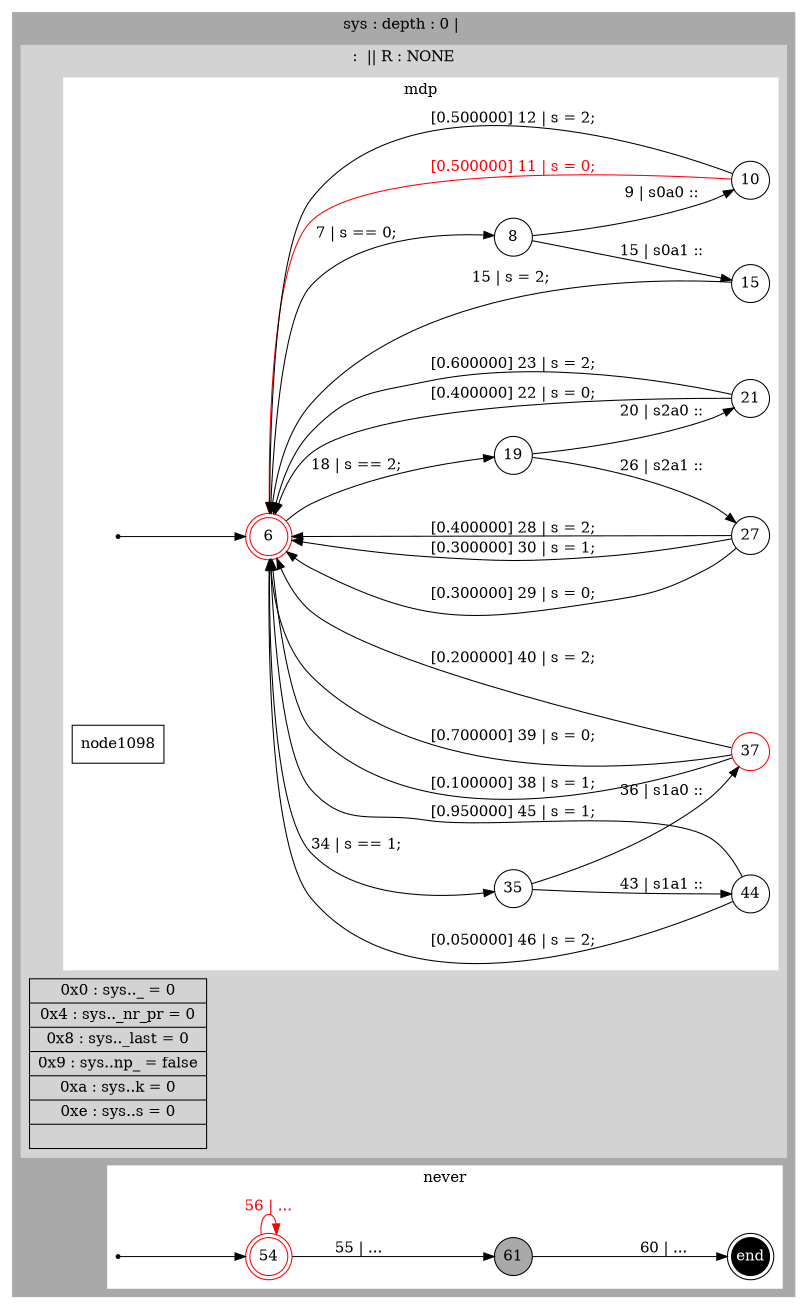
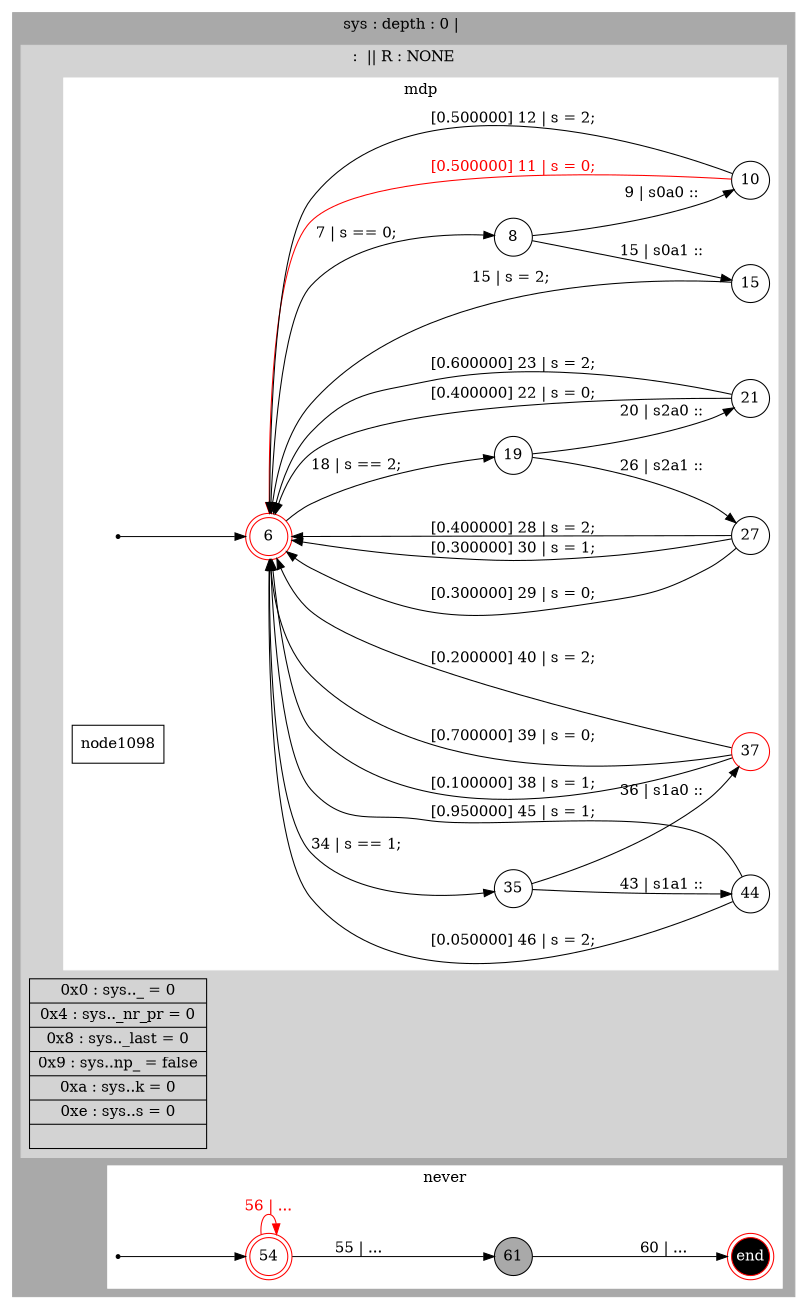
node "end": color black -> red
